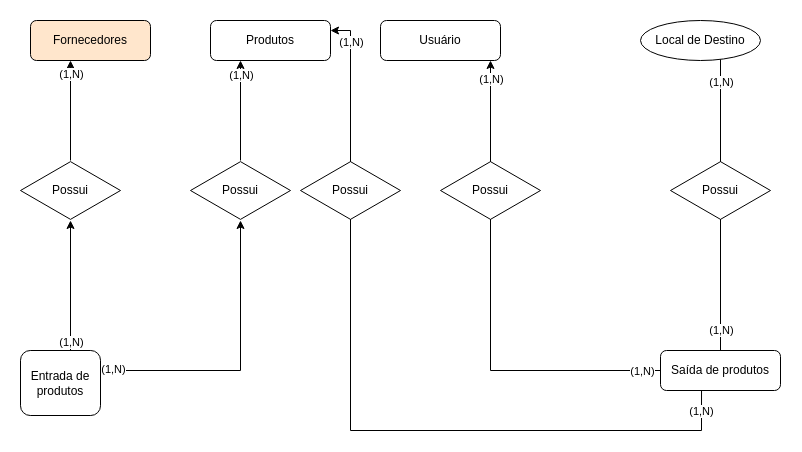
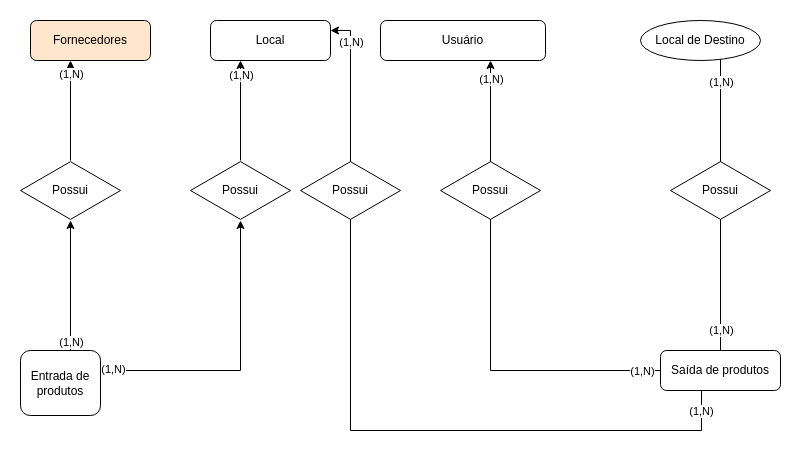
node "Produtos": label "Produtos" -> "Local"
node "Usuário": size 120x40 -> 165x40
